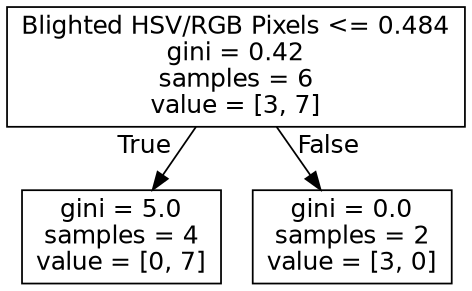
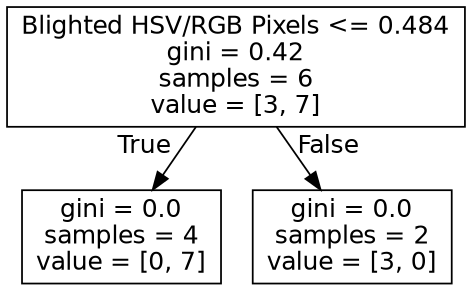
node "gini = 5.0 samples = 4 value = [0, 7]": label "gini = 5.0 samples = 4 value = [0, 7]" -> "gini = 0.0 samples = 4 value = [0, 7]"
